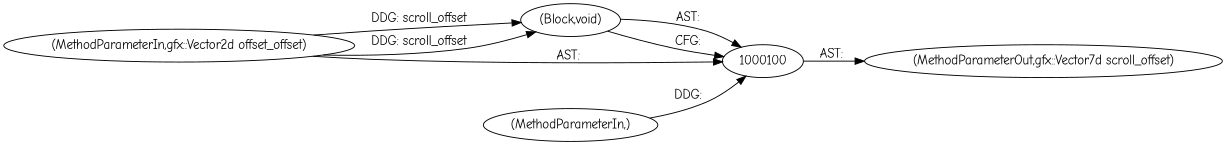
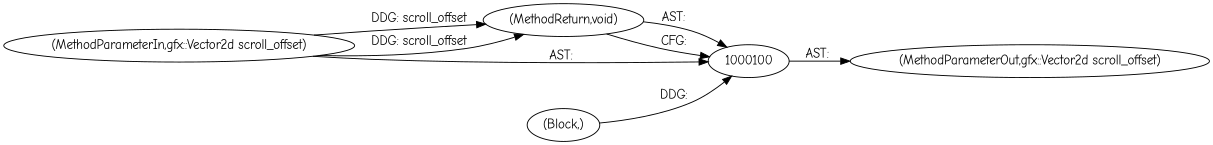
node "(Block,void)": label "(Block,void)" -> "(MethodReturn,void)"
node "(MethodParameterIn,gfx::Vector2d offset_offset)": label "(MethodParameterIn,gfx::Vector2d offset_offset)" -> "(MethodParameterIn,gfx::Vector2d scroll_offset)"
node "(MethodParameterOut,gfx::Vector7d scroll_offset)": label "(MethodParameterOut,gfx::Vector7d scroll_offset)" -> "(MethodParameterOut,gfx::Vector2d scroll_offset)"
node "(MethodParameterIn,)": label "(MethodParameterIn,)" -> "(Block,)"
